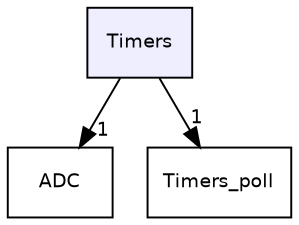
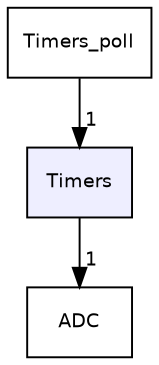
edge "Timers" -> "Timers_poll": reversed
